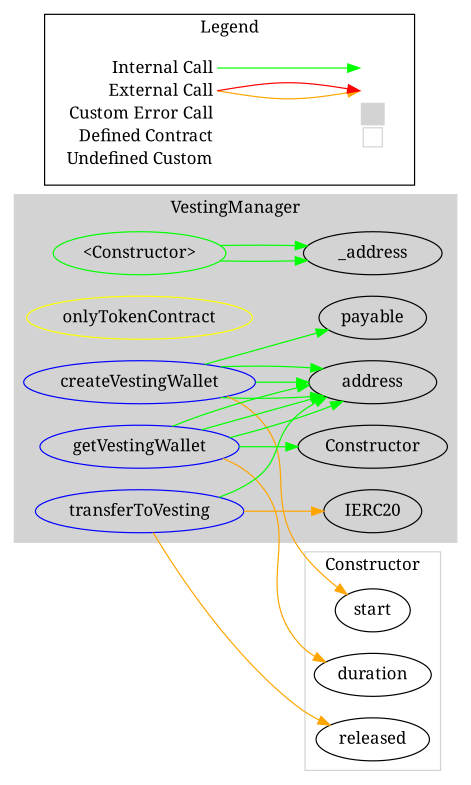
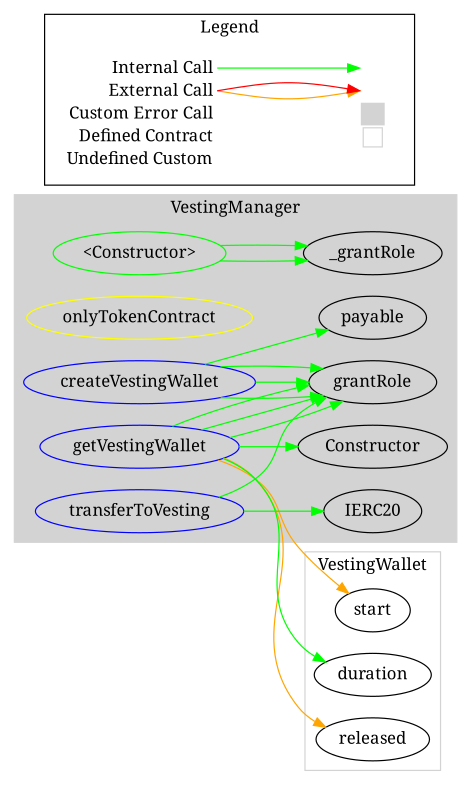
node "_address": label "_address" -> "_grantRole"
node "address": label "address" -> "grantRole"
edge "createVestingWallet" -> "start": now "getVestingWallet" -> "start"
edge "transferToVesting" -> "IERC20": color orange -> green
edge "getVestingWallet" -> "duration": color orange -> green
cluster "Constructor": label "Constructor" -> "VestingWallet"
edge "transferToVesting" -> "released": now "getVestingWallet" -> "released"
